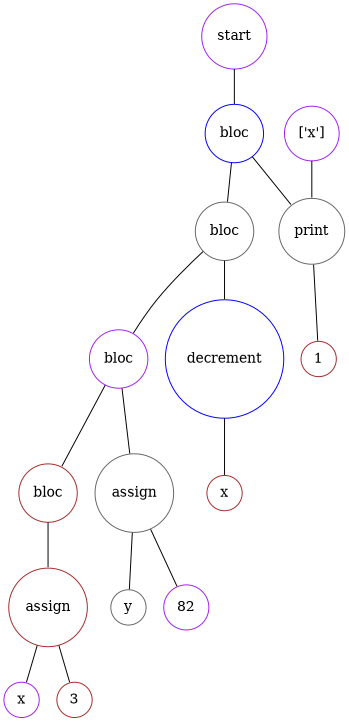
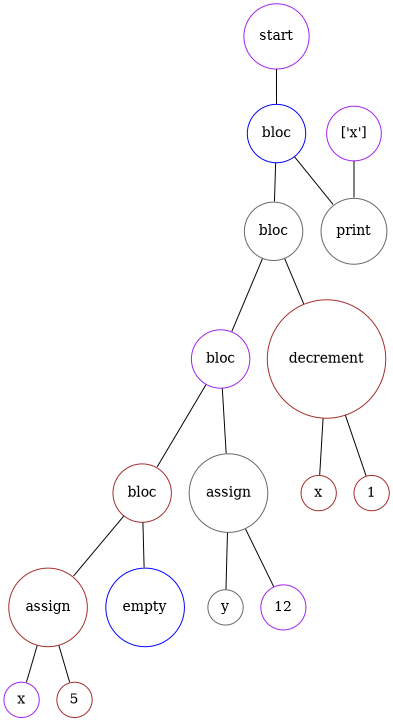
edge "print" -> "1": now "decrement" -> "1"
node "decrement": color blue -> brown
node "empty": added
node "82": label "82" -> "12"
node "3": label "3" -> "5"
